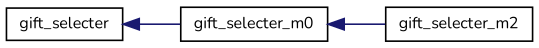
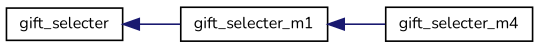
node "gift_selecter_m0": label "gift_selecter_m0" -> "gift_selecter_m1"
node "gift_selecter_m2": label "gift_selecter_m2" -> "gift_selecter_m4"
